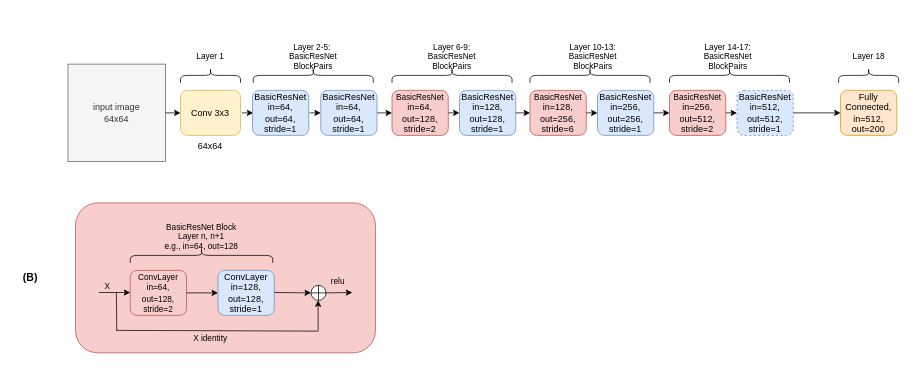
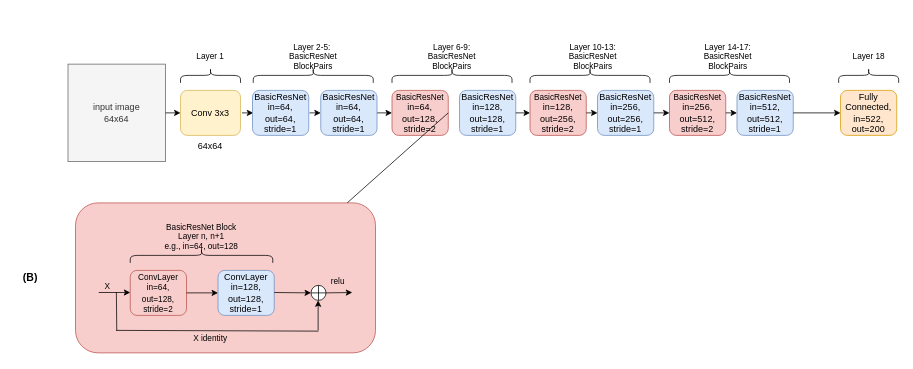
edge "BasicResNet in=64, out=128, stride=2" -> "BasicResNet in=128, out=128, stride=1": now "BasicResNet in=64, out=128, stride=2" -> "ConvLayer in=128, out=128, stride=1"
node "BasicResNet in=128, out=256, stride=6": label "BasicResNet in=128, out=256, stride=6" -> "BasicResNet in=128, out=256, stride=2"
node "BasicResNet in=512, out=512, stride=1": style dashed -> solid
node "Fully Connected, in=512, out=200": label "Fully Connected, in=512, out=200" -> "Fully Connected, in=522, out=200"
